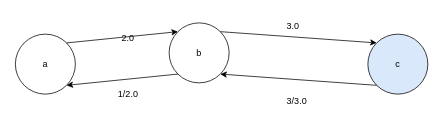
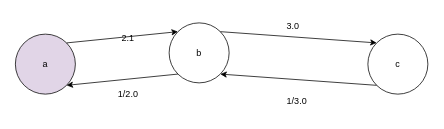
node "2.0": label "2.0" -> "2.1"
node "a": fillcolor #ffffff -> #e1d5e7
node "c": fillcolor #dae8fc -> #ffffff
node "3/3.0": label "3/3.0" -> "1/3.0"
